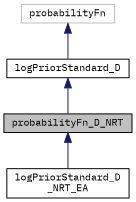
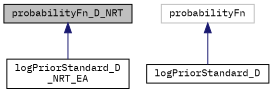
edge "probabilityFn_D_NRT" -> "logPriorStandard_D": removed
